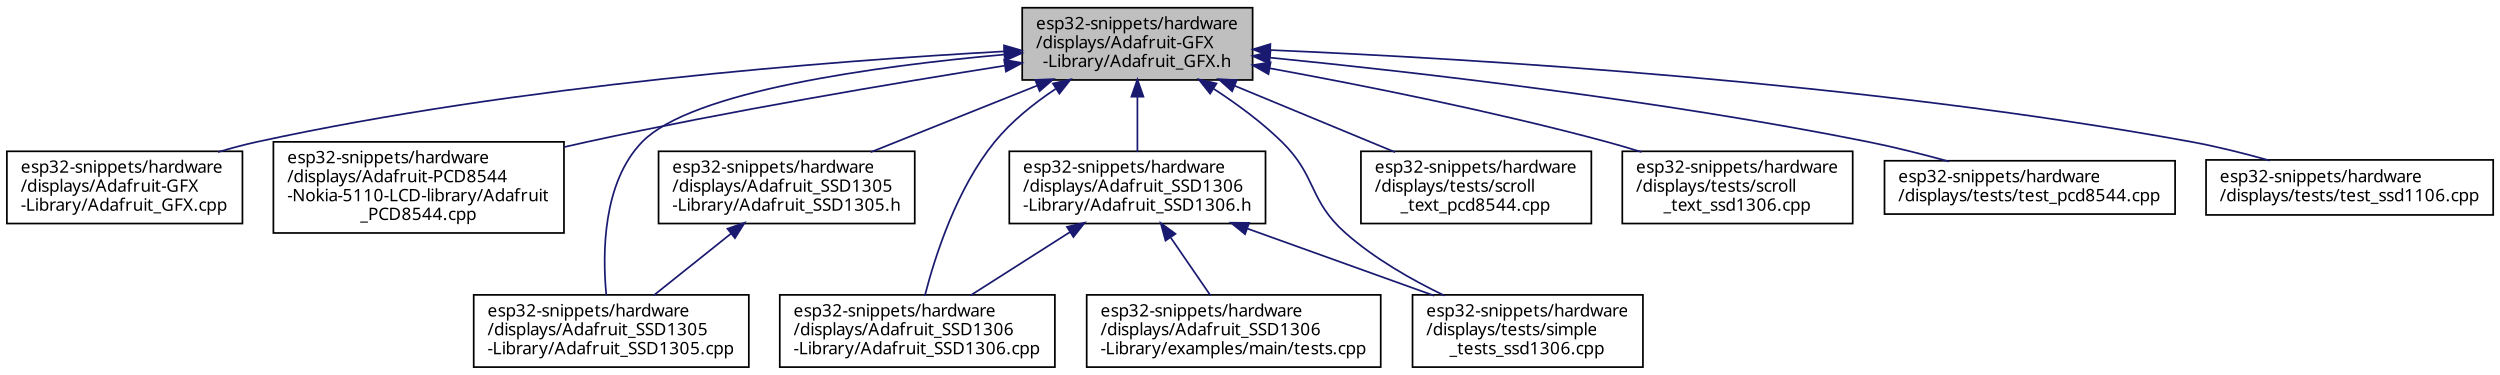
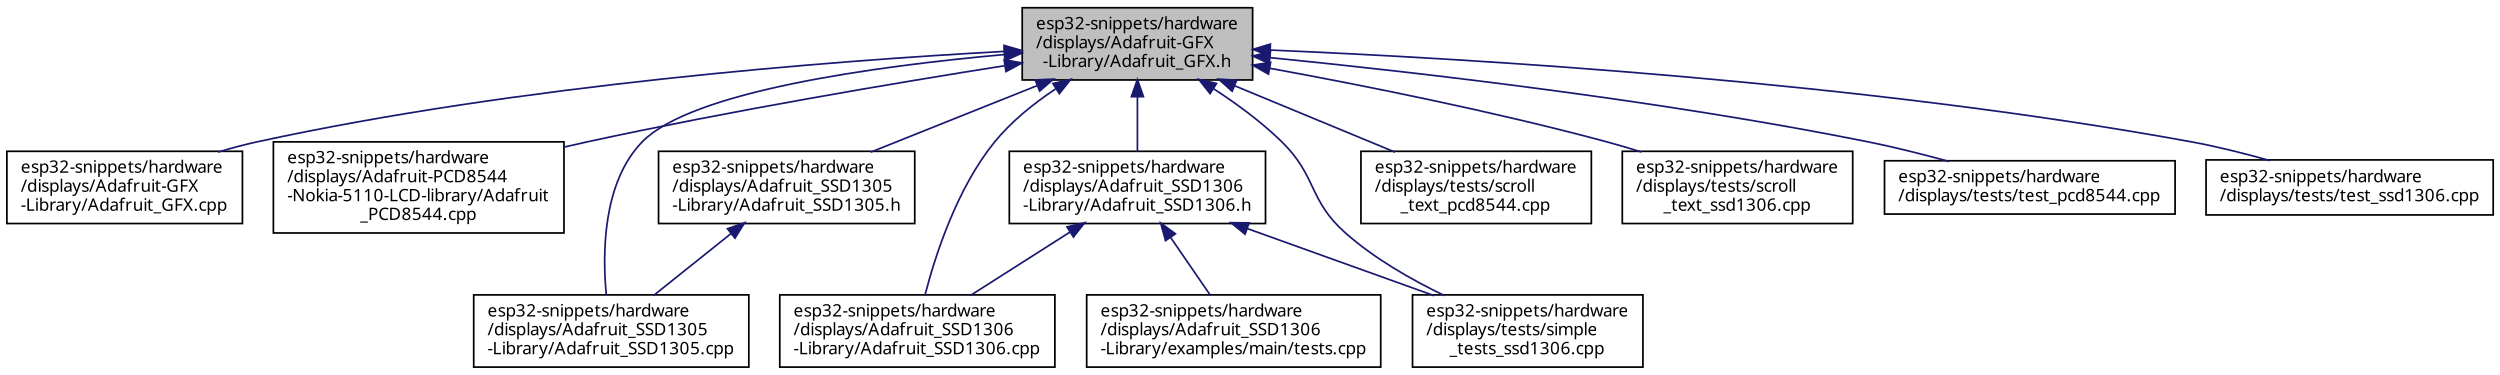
node "esp32-snippets/hardware /displays/tests/test_ssd1106.cpp": label "esp32-snippets/hardware /displays/tests/test_ssd1106.cpp" -> "esp32-snippets/hardware /displays/tests/test_ssd1306.cpp"
